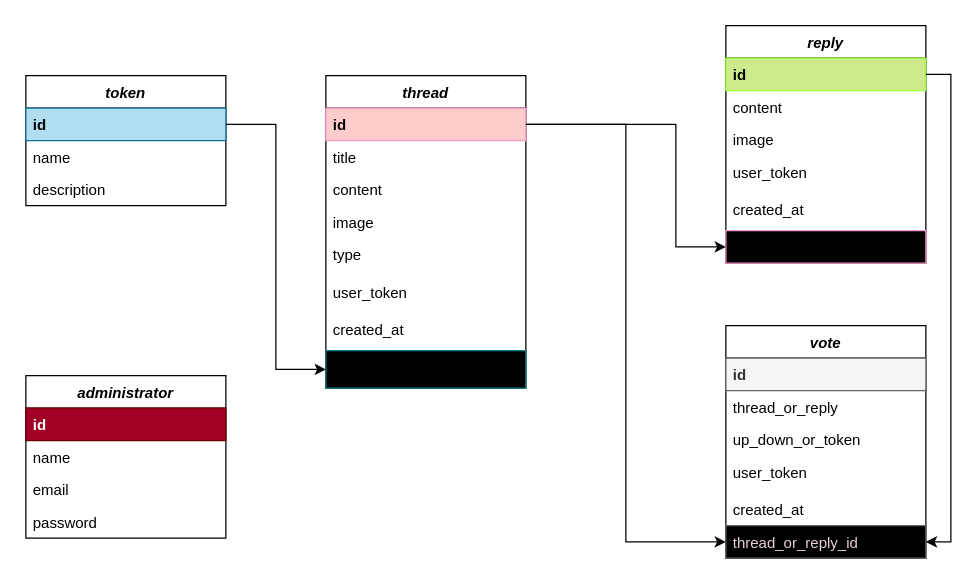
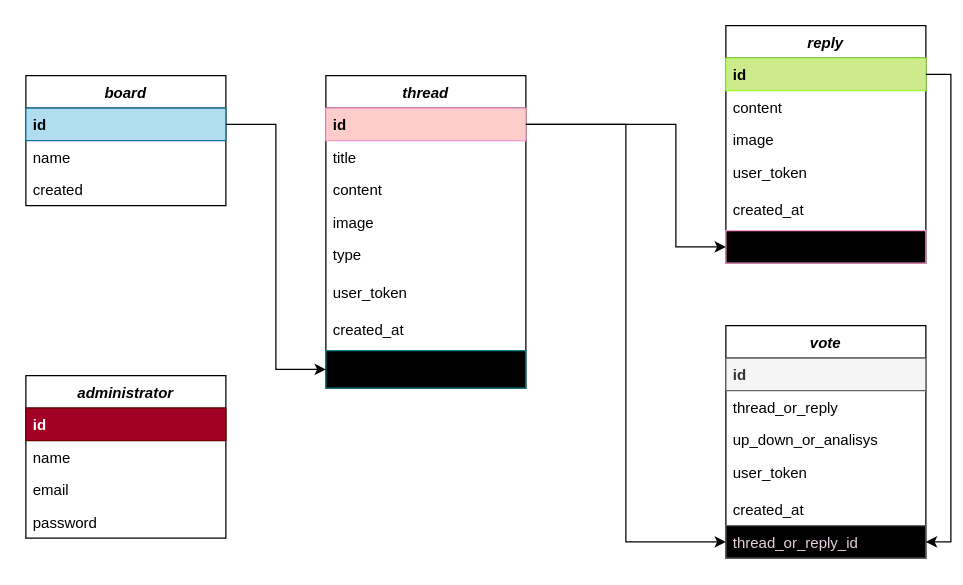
node "token": label "token" -> "board"
node "description": label "description" -> "created"
node "up_down_or_token": label "up_down_or_token" -> "up_down_or_analisys"
